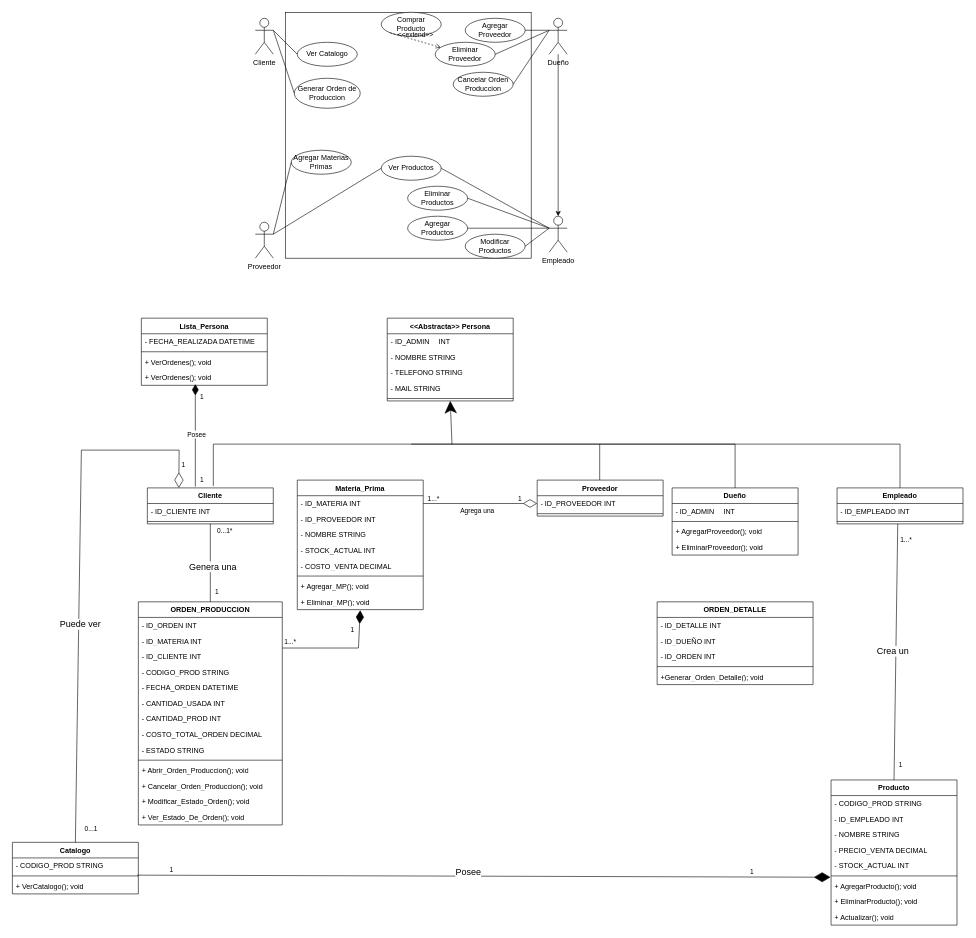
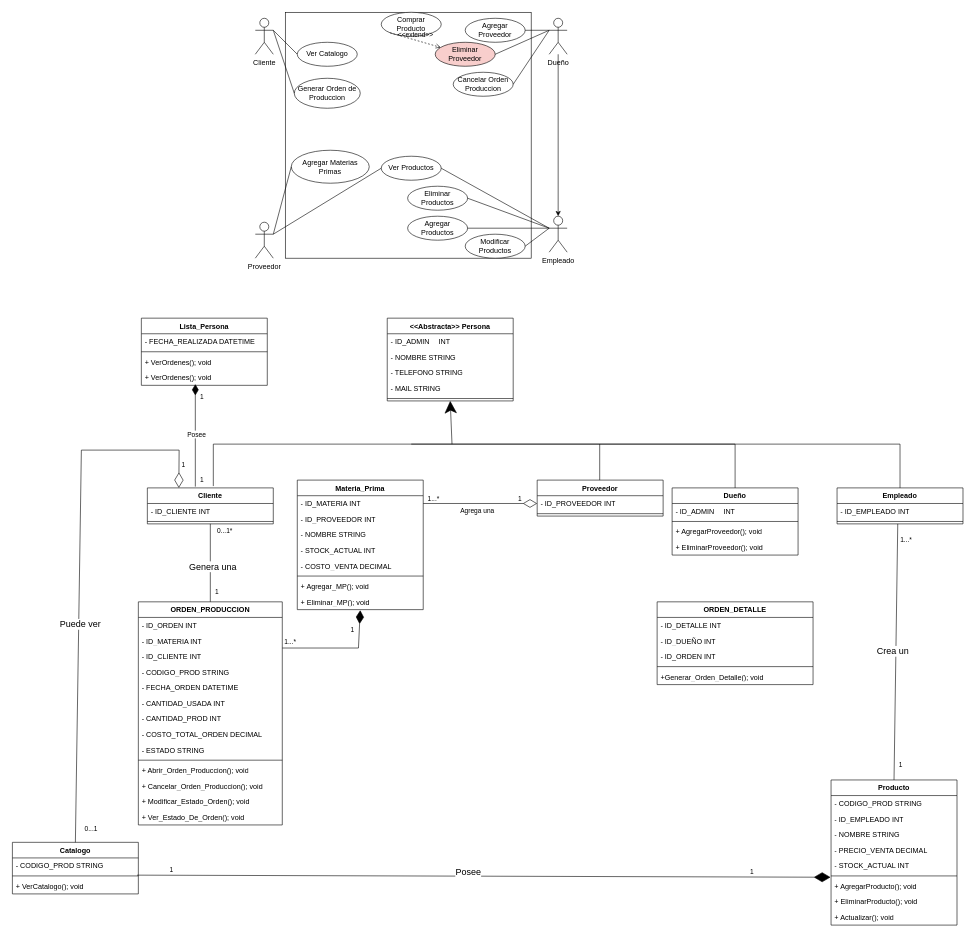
node "Eliminar Proveedor": fillcolor #ffffff -> #f8cecc
node "Agregar Materias Primas": size 60x24 -> 78x33
